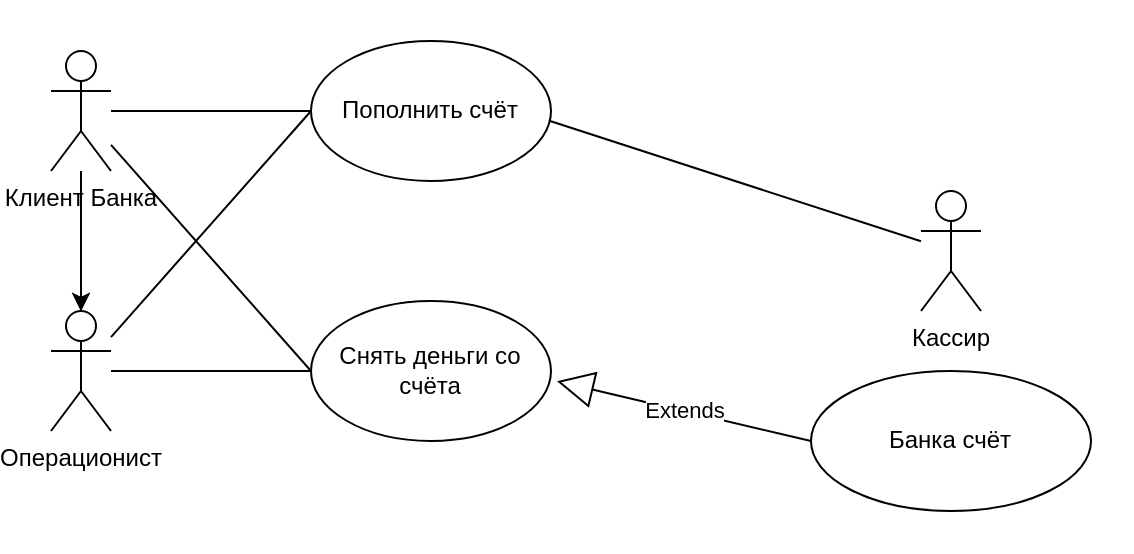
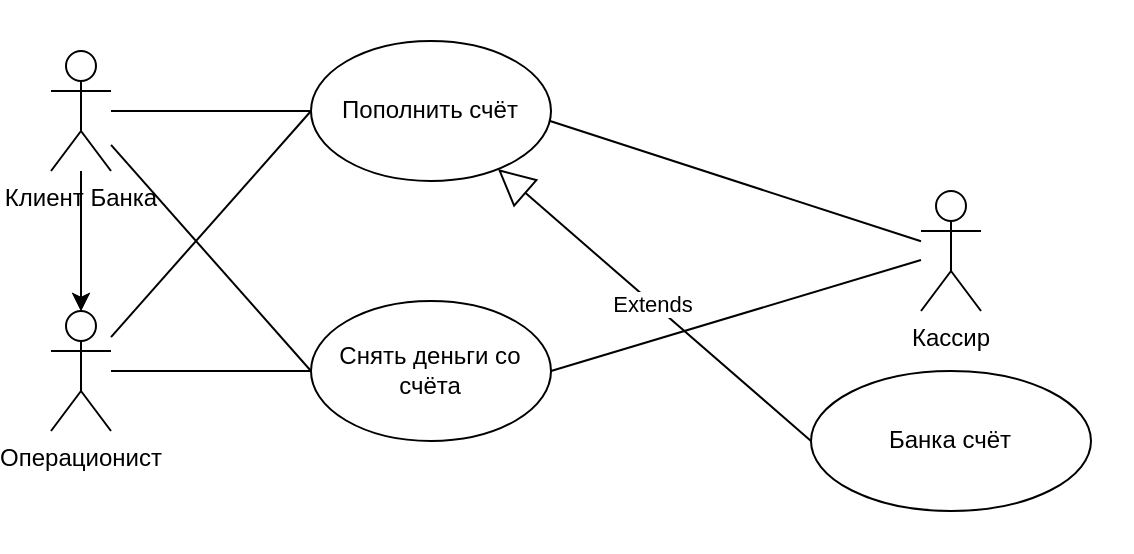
edge "Кассир" -- "Снять деньги со счёта": added
edge "Банка счёт" -> "Снять деньги со счёта": now "Банка счёт" -> "Пополнить счёт"
